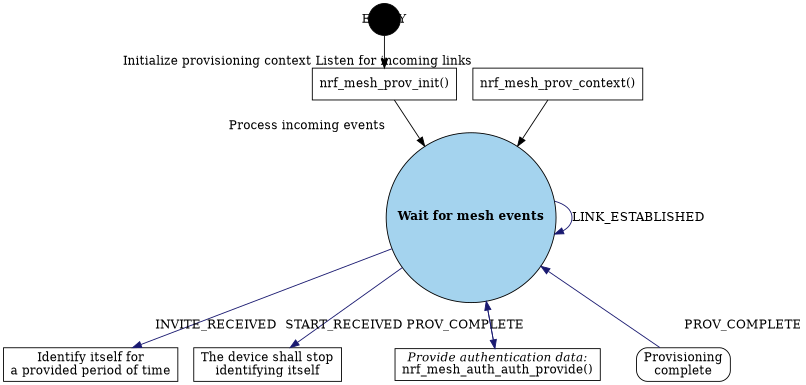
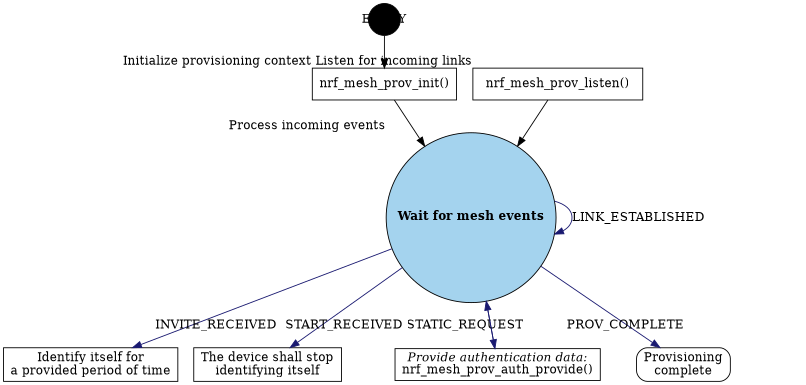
node "nrf_mesh_prov_context() Listen for incoming links": label "nrf_mesh_prov_context() Listen for incoming links" -> "nrf_mesh_prov_listen() Listen for incoming links"
edge "Provisioning complete" -> "Wait for mesh events": reversed
edge "Wait for mesh events" -> "Provide authentication data:": label "PROV_COMPLETE" -> "STATIC_REQUEST"
node "Provide authentication data:": text "nrf_mesh_auth_auth_provide()" -> "nrf_mesh_prov_auth_provide()"
